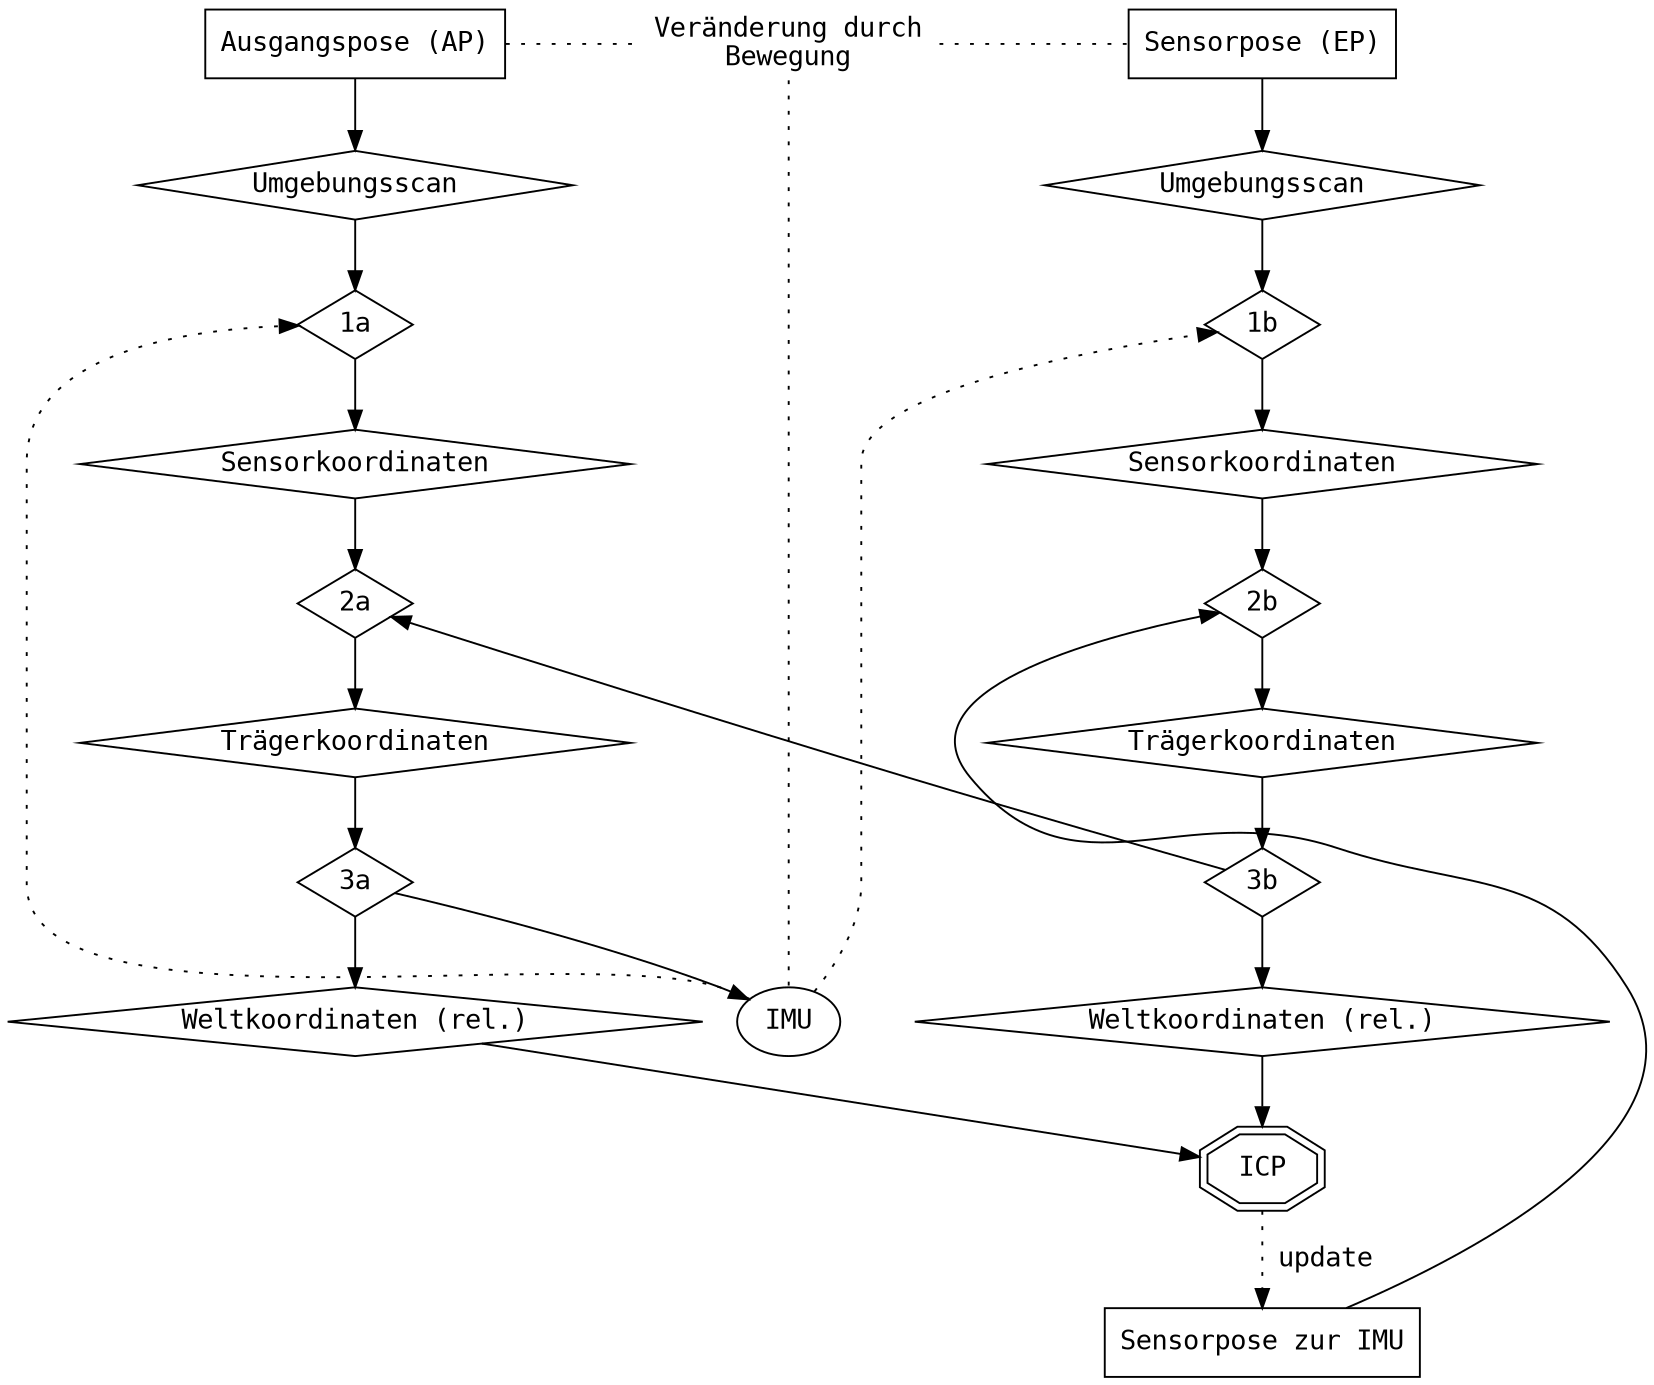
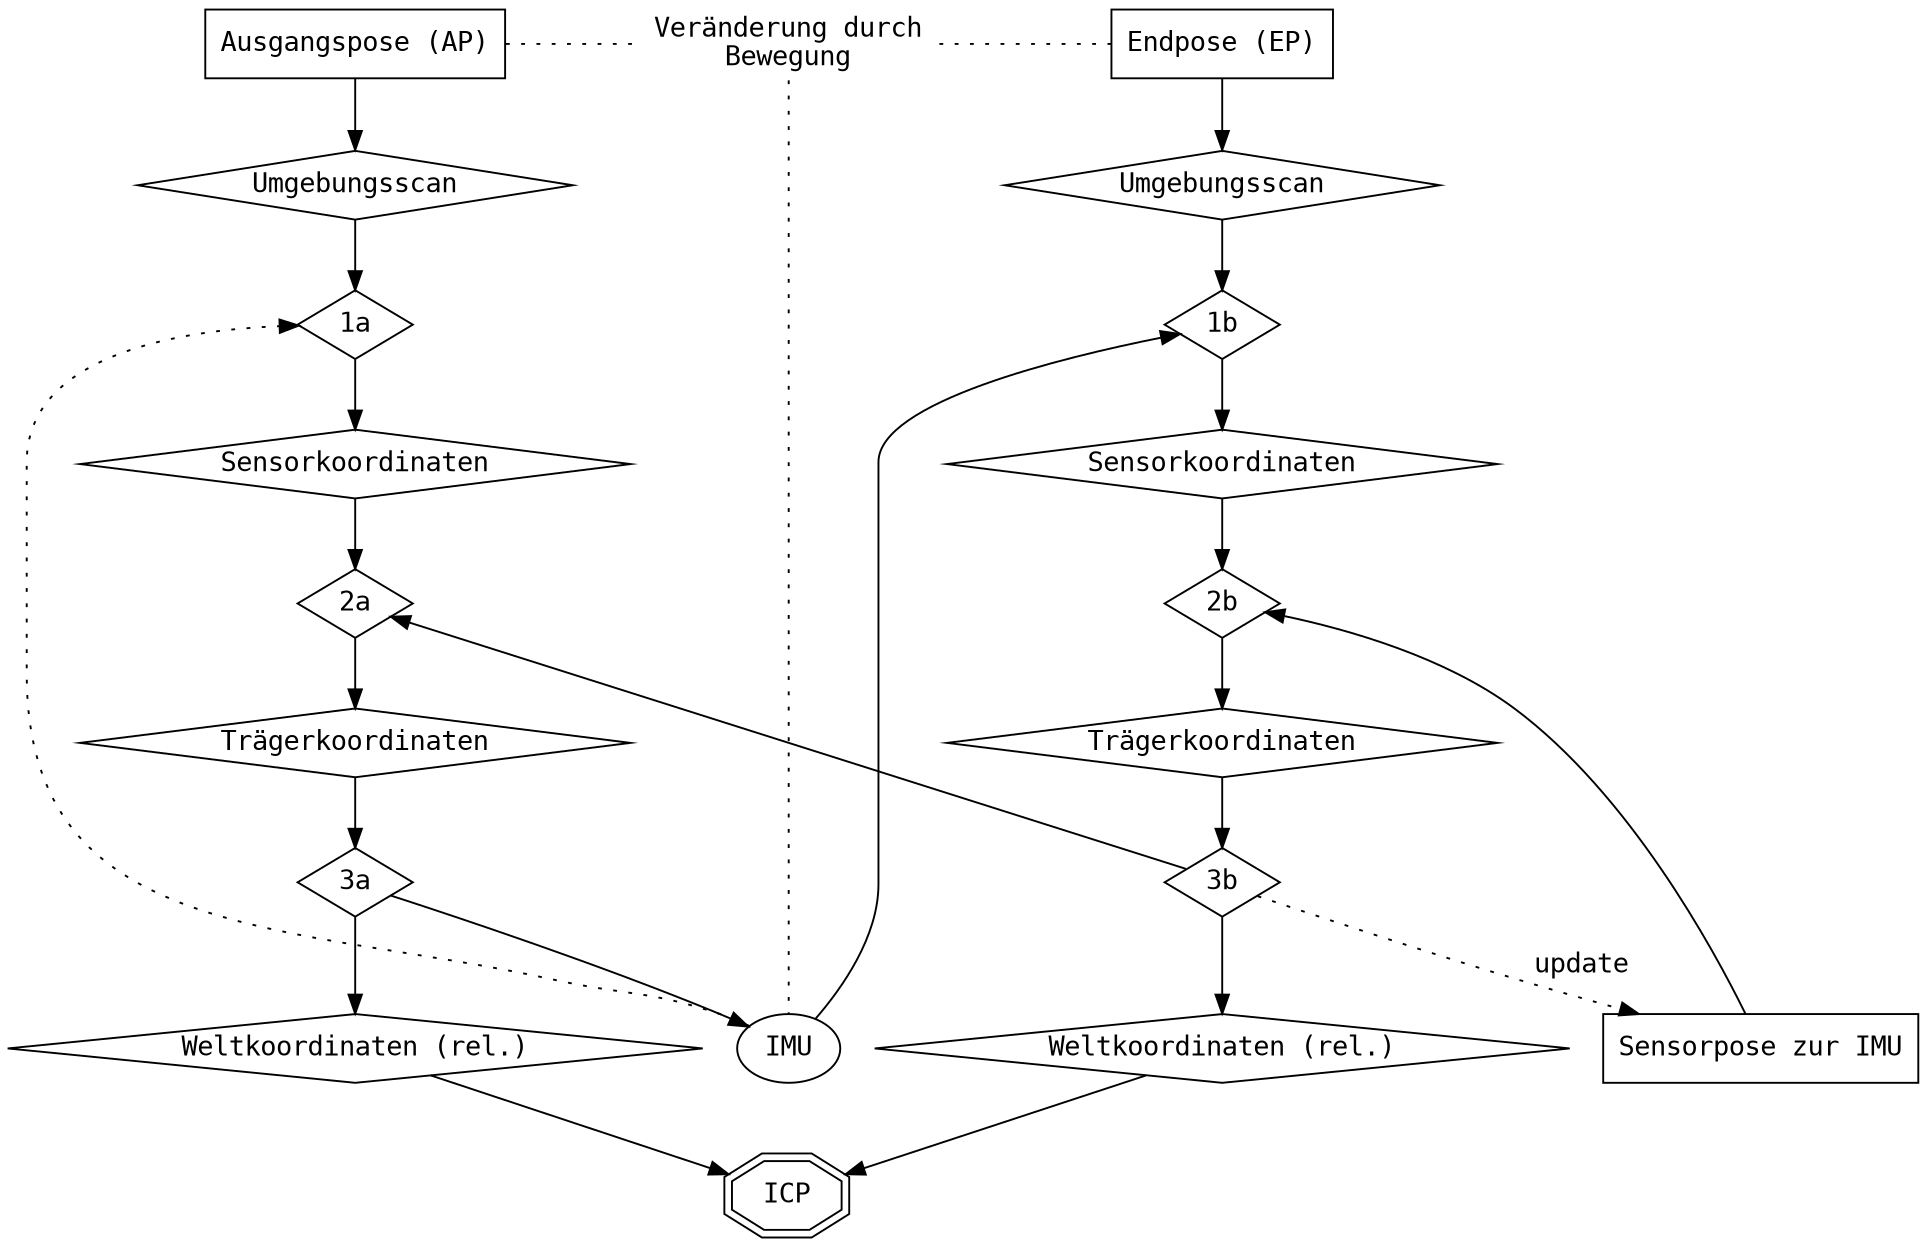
node "Sensorpose (EP)": label "Sensorpose (EP)" -> "Endpose (EP)"
edge "IMU" -> "1b": style dotted -> solid
edge "ICP" -> "Sensorpose zur IMU": now "3b" -> "Sensorpose zur IMU"
